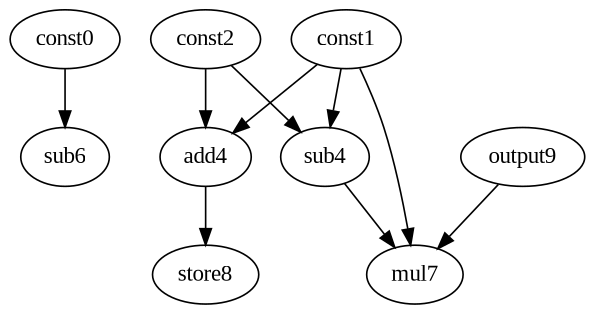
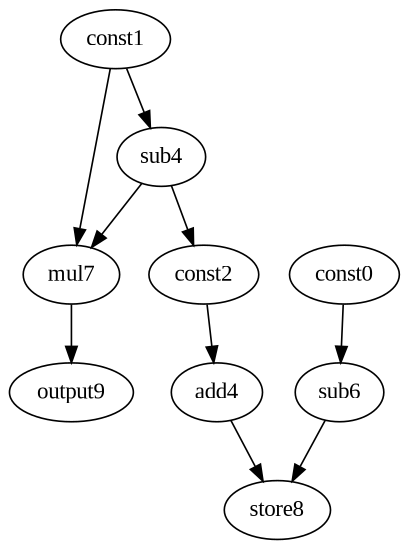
edge "const2" -> "sub4": reversed
edge "const1" -> "add4": removed
edge "output9" -> "mul7": reversed
edge "sub6" -> "store8": added
